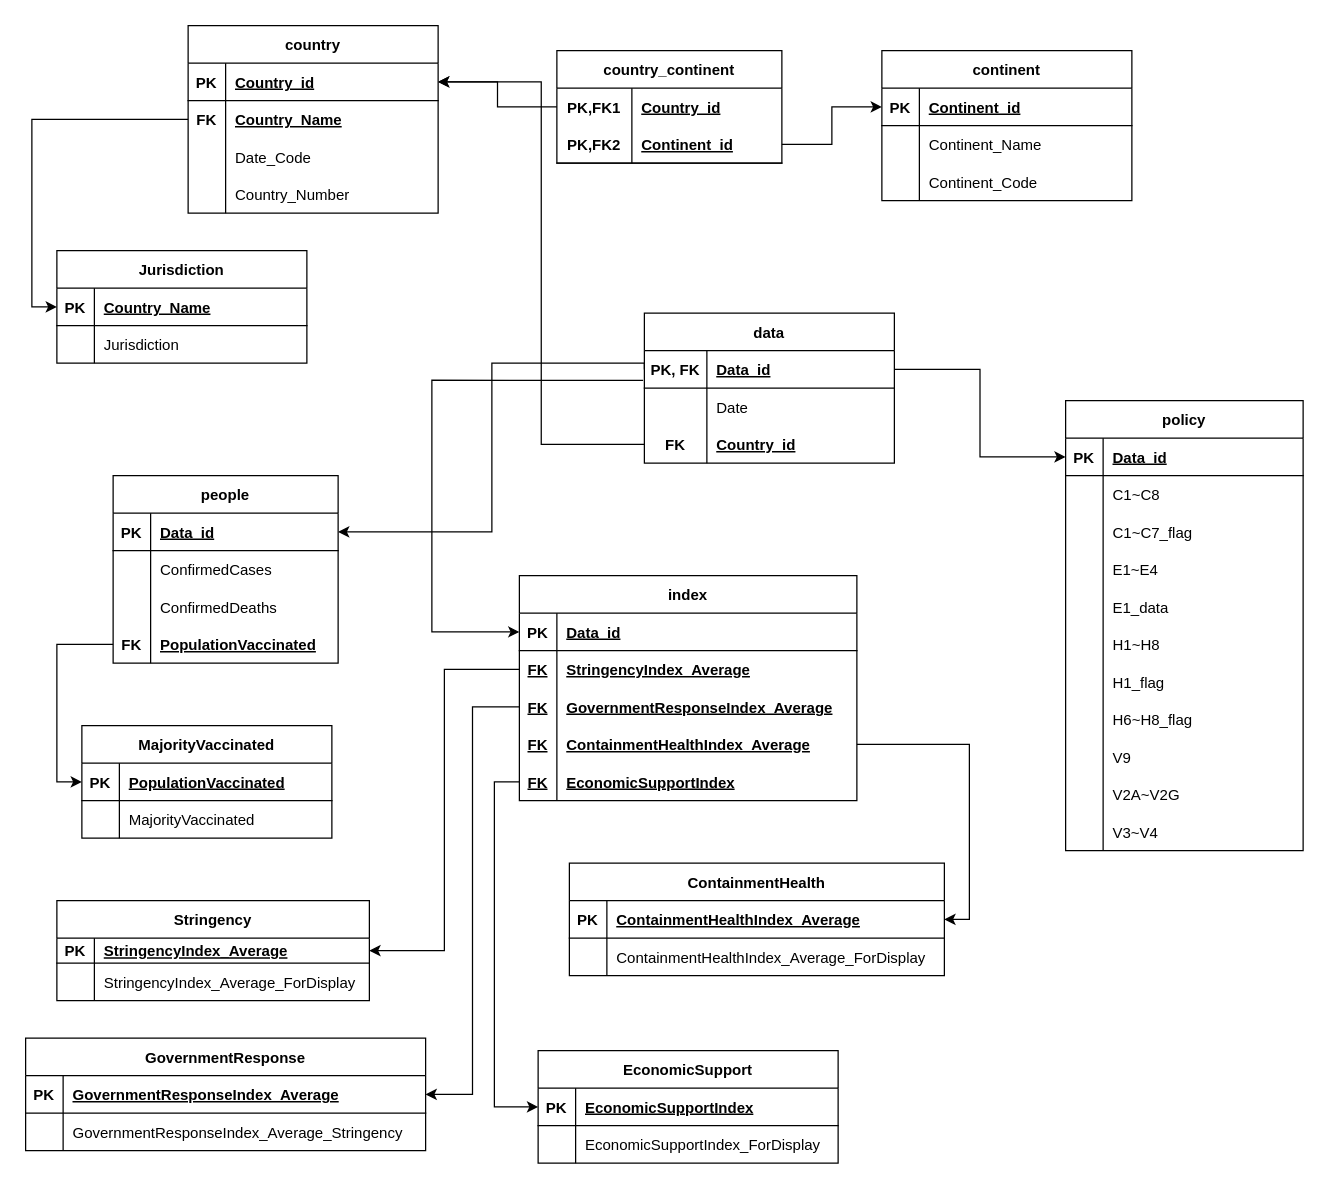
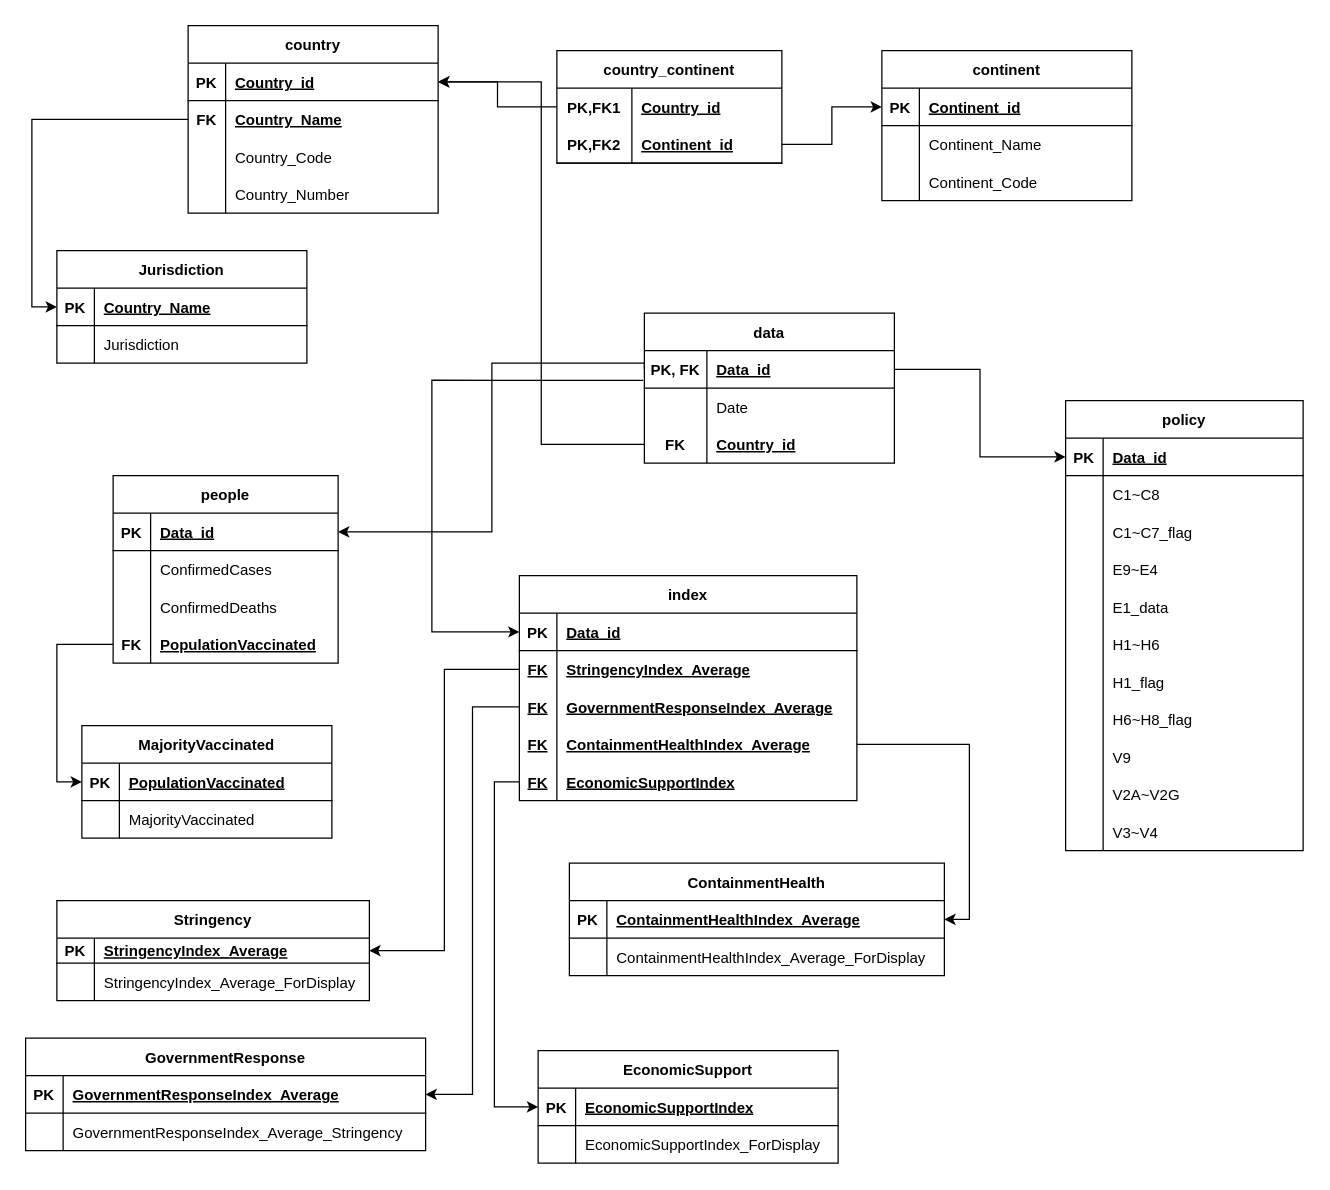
node "Date_Code": label "Date_Code" -> "Country_Code"
node "E1~E4": label "E1~E4" -> "E9~E4"
node "H1~H8": label "H1~H8" -> "H1~H6"
